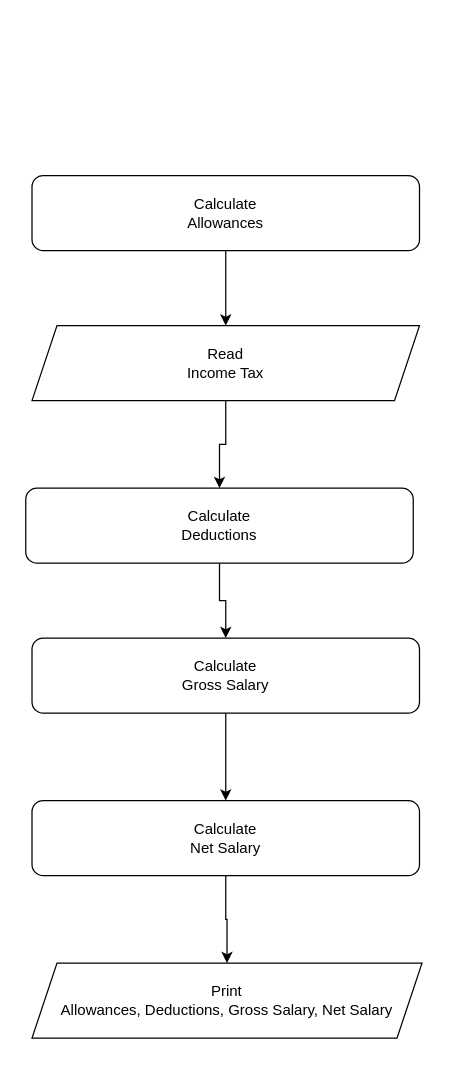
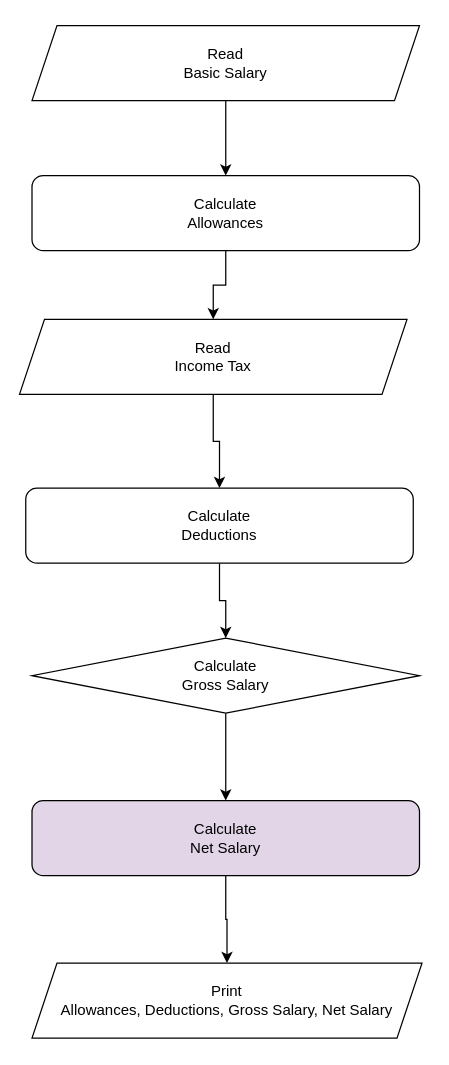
node "Read Basic Salary": added
edge "Read Basic Salary" -> "Calculate Allowances": added
node "Read Income Tax": moved (226, 363) -> (213, 357)
node "Calculate Gross Salary": shape rounded rectangle -> diamond
node "Calculate Net Salary": fillcolor #ffffff -> #e1d5e7
